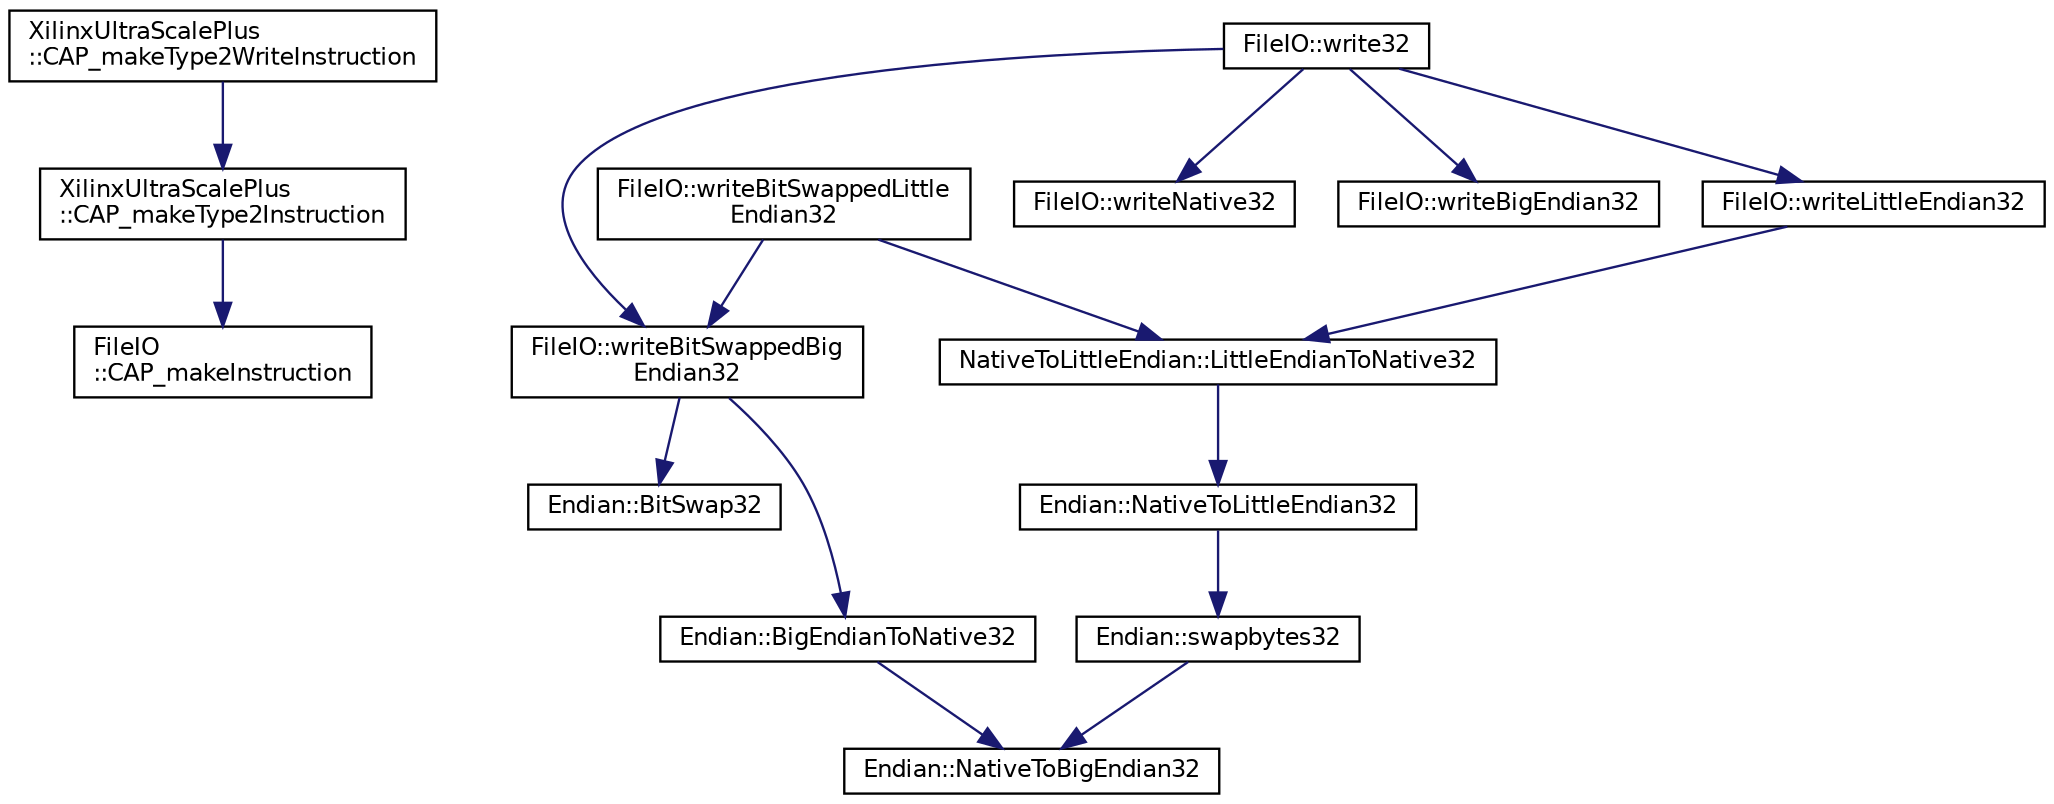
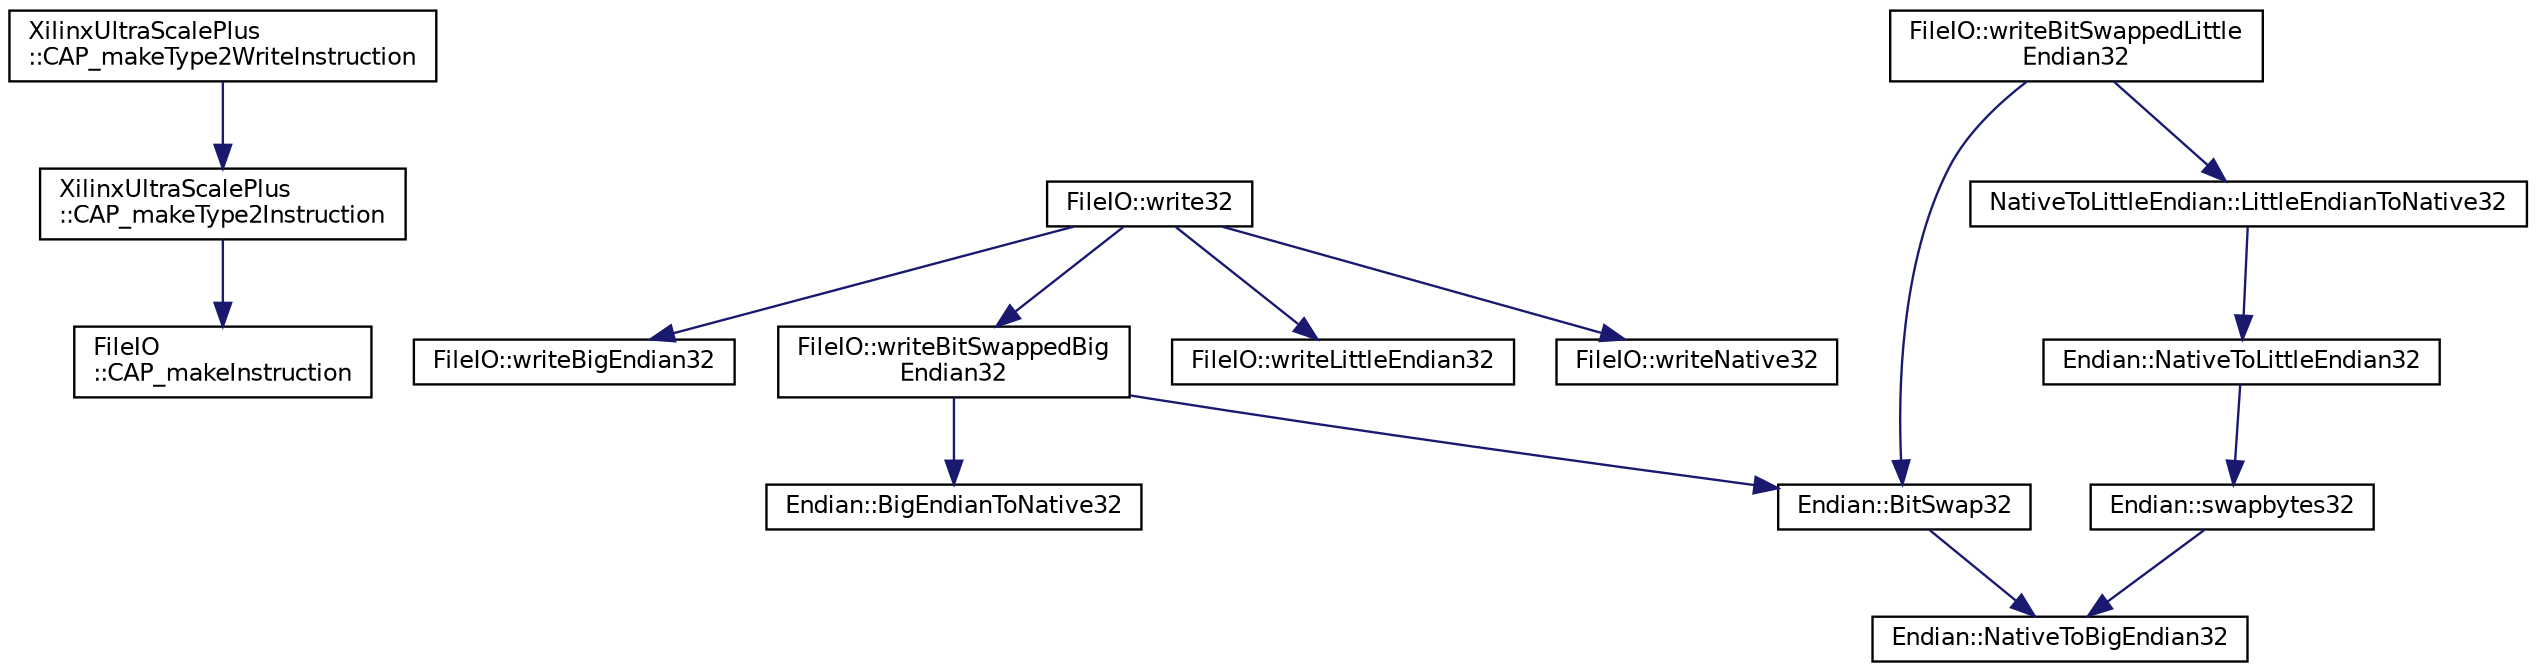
edge "FileIO::writeBitSwappedLittle Endian32" -> "FileIO::writeBitSwappedBig Endian32": now "FileIO::writeBitSwappedLittle Endian32" -> "Endian::BitSwap32"
edge "FileIO::writeLittleEndian32" -> "NativeToLittleEndian::LittleEndianToNative32": removed
edge "Endian::BigEndianToNative32" -> "Endian::NativeToBigEndian32": now "Endian::BitSwap32" -> "Endian::NativeToBigEndian32"
